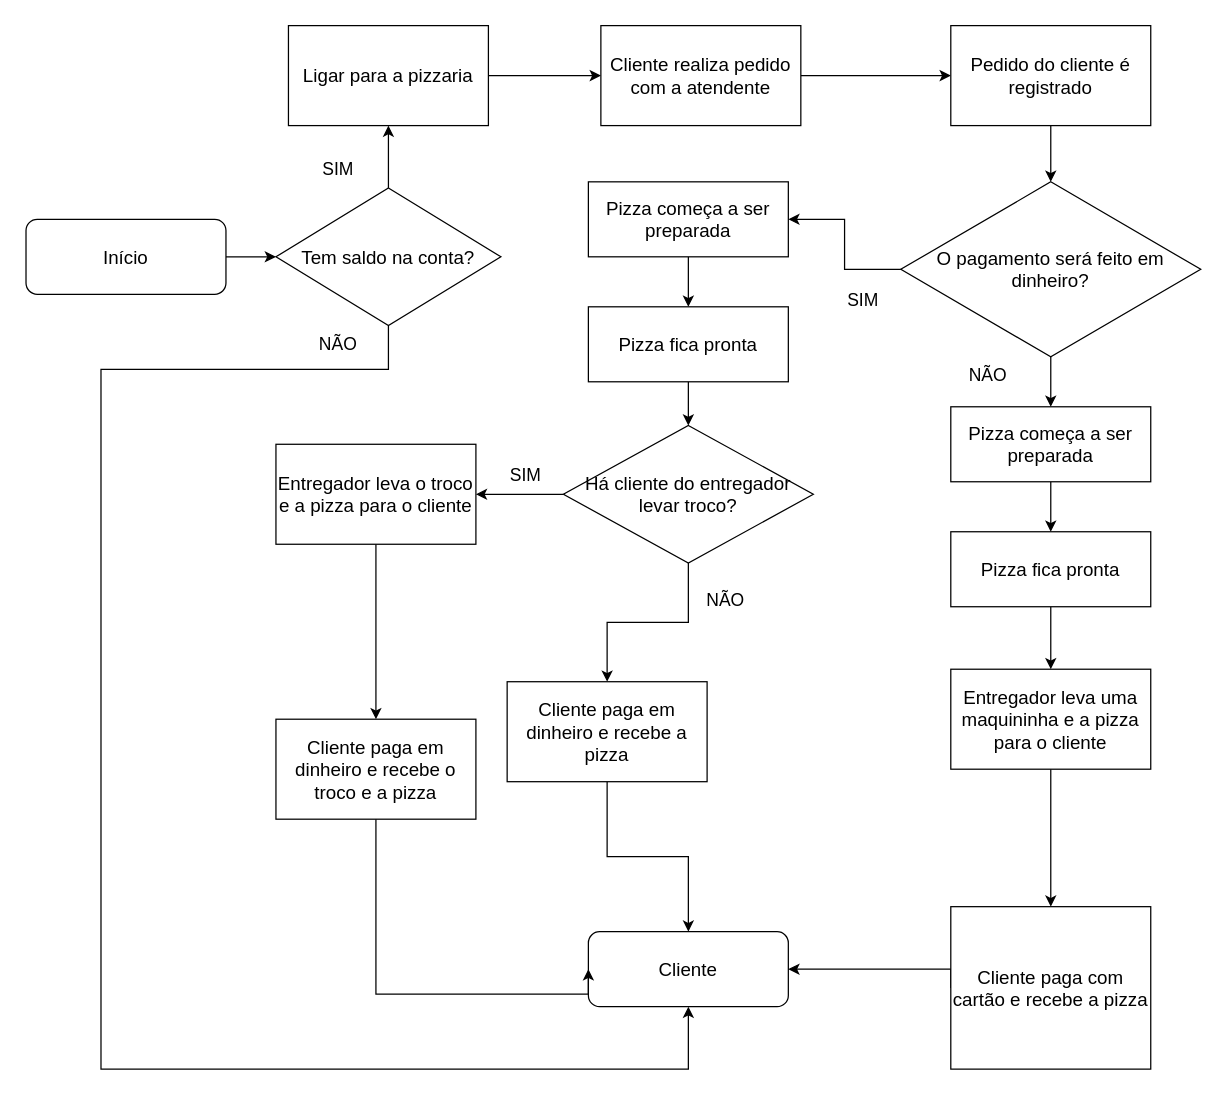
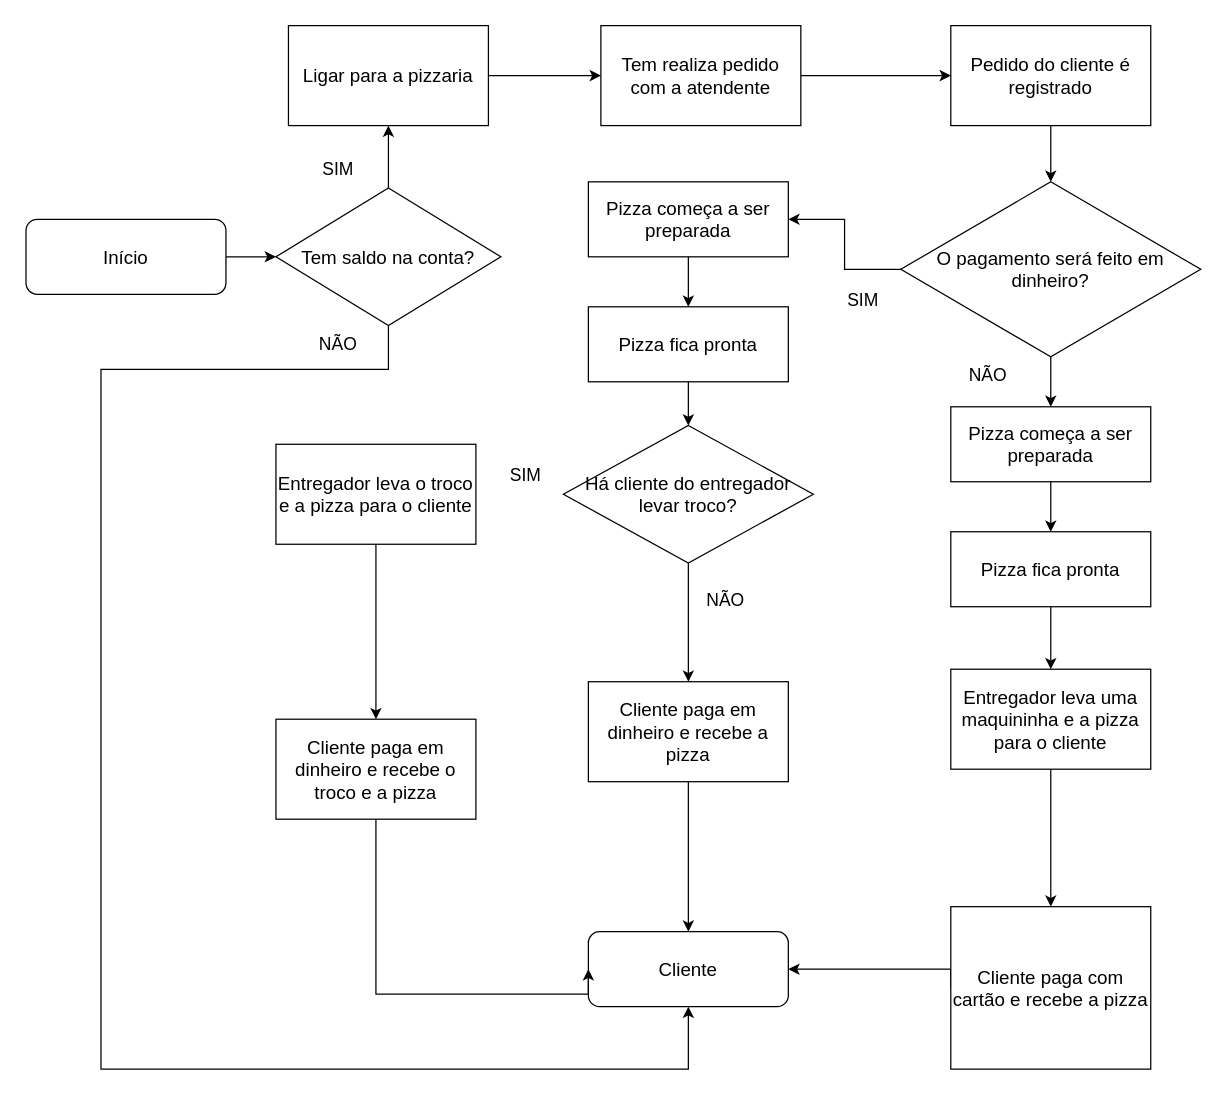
node "Cliente realiza pedido com a atendente": label "Cliente realiza pedido com a atendente" -> "Tem realiza pedido com a atendente"
edge "Há cliente do entregador levar troco?" -> "Entregador leva o troco e a pizza para o cliente": removed
node "Cliente paga em dinheiro e recebe a pizza": moved (607, 732) -> (688, 732)
